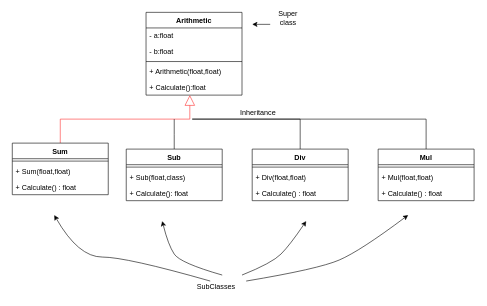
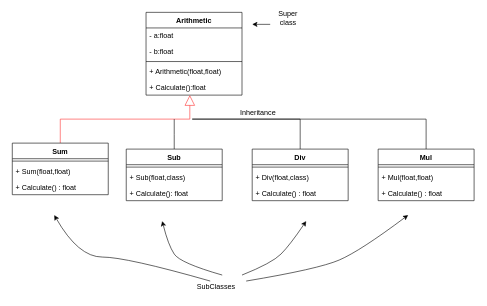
node "+ Div(float,float)": label "+ Div(float,float)" -> "+ Div(float,class)"
